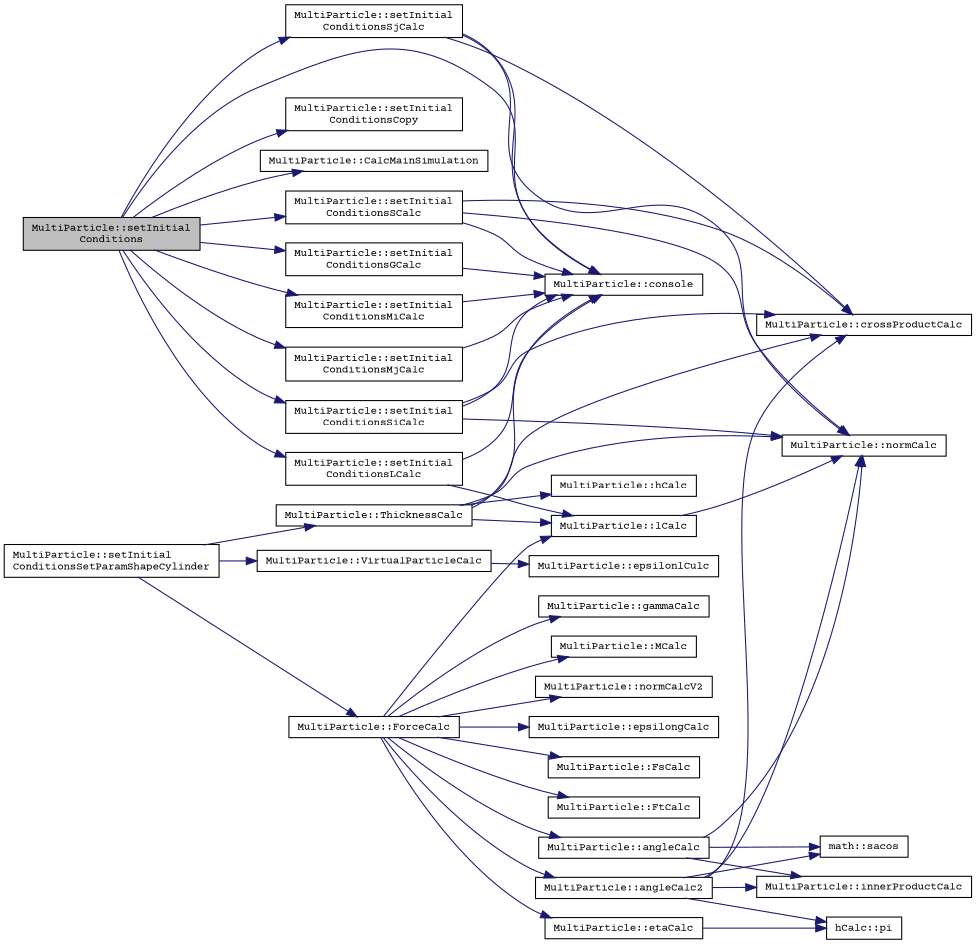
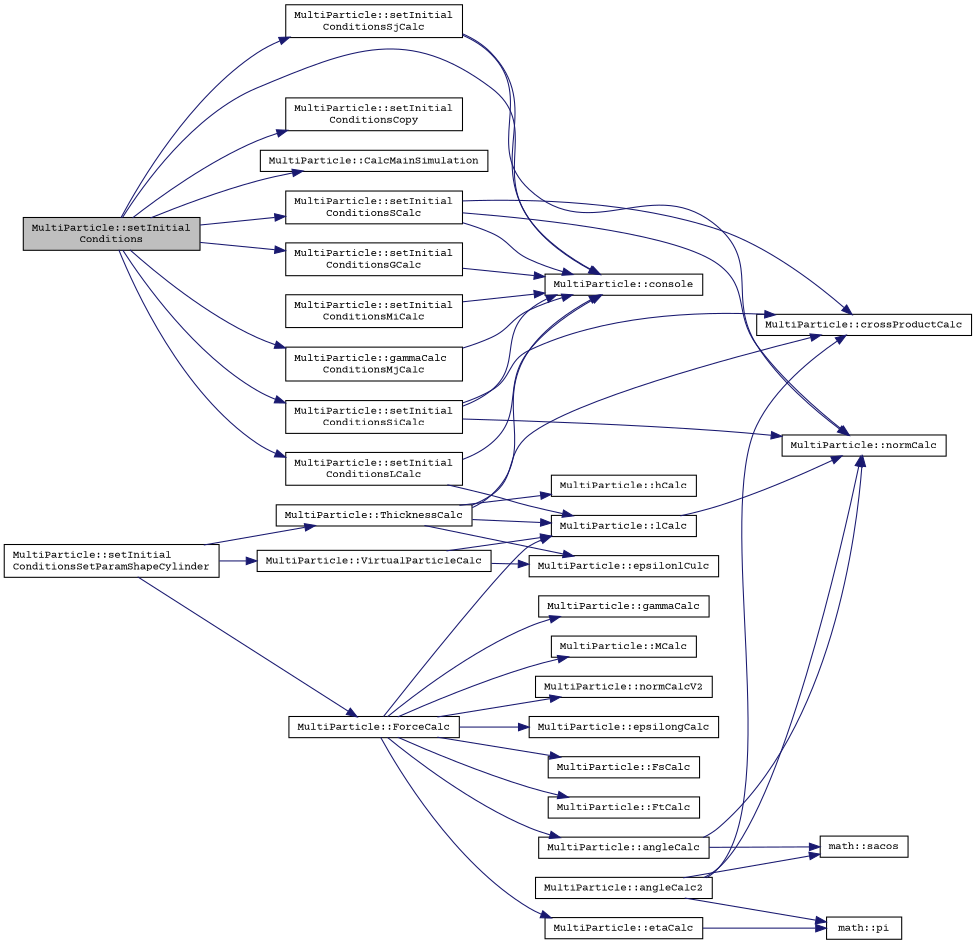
edge "MultiParticle::setInitial ConditionsSjCalc" -> "MultiParticle::crossProductCalc": removed
edge "MultiParticle::setInitial Conditions" -> "MultiParticle::setInitial ConditionsMiCalc": removed
node "MultiParticle::setInitial ConditionsMjCalc": label "MultiParticle::setInitial ConditionsMjCalc" -> "MultiParticle::gammaCalc ConditionsMjCalc"
edge "MultiParticle::ThicknessCalc" -> "MultiParticle::normCalc": now "MultiParticle::ThicknessCalc" -> "MultiParticle::epsilonlCulc"
edge "MultiParticle::VirtualParticleCalc" -> "MultiParticle::lCalc": added
edge "MultiParticle::ForceCalc" -> "MultiParticle::angleCalc2": removed
node "MultiParticle::innerProductCalc": removed
node "hCalc::pi": label "hCalc::pi" -> "math::pi"
